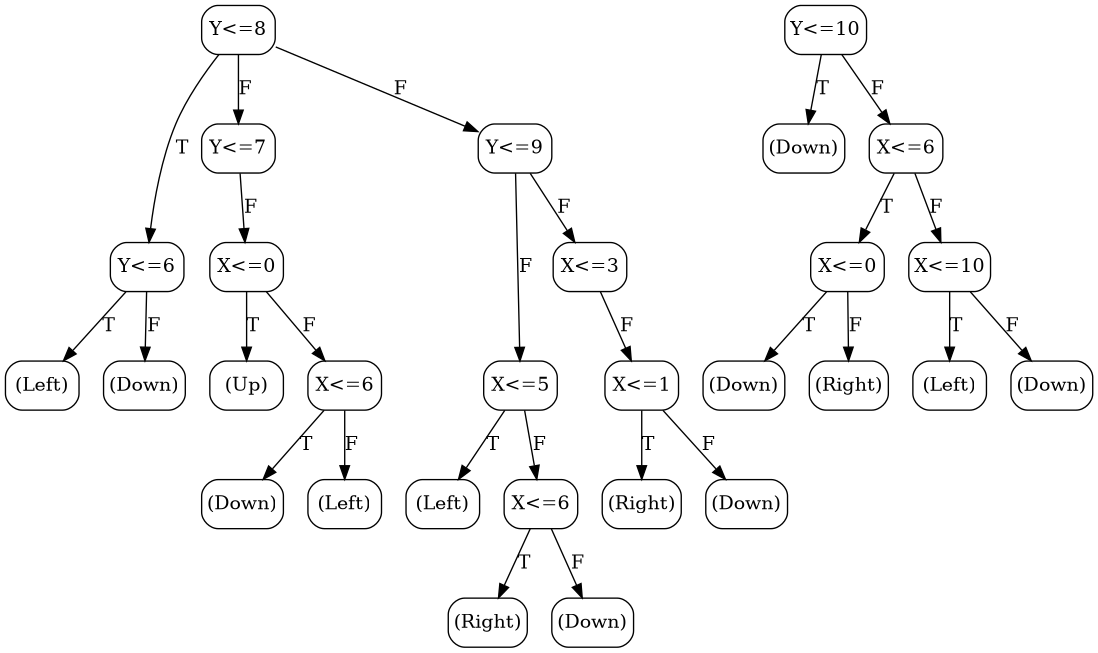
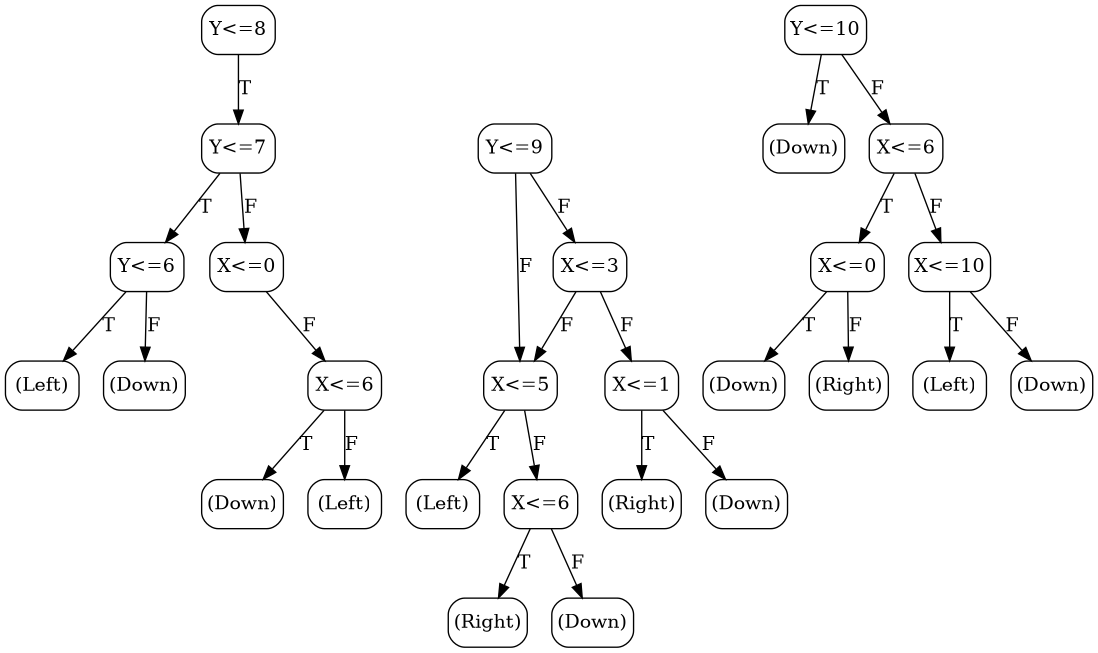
edge "Y<=8" -> "Y<=9": removed, label "F"
edge "Y<=8" -> "Y<=7": label "F" -> "T"
edge "Y<=8" -> "Y<=6": now "Y<=7" -> "Y<=6"
edge "X<=3" -> "X<=5": added, label "F"
node "(Up)": removed
